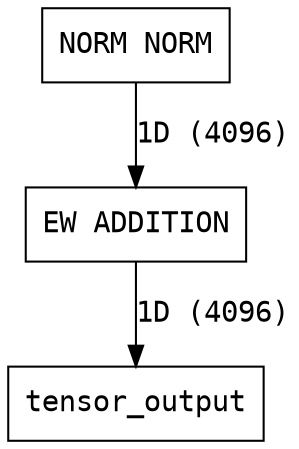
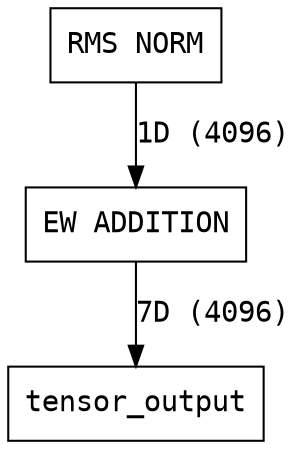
node "NORM NORM": label "NORM NORM" -> "RMS NORM"
edge "EW ADDITION" -> "tensor_output": label "1D (4096)" -> "7D (4096)"
